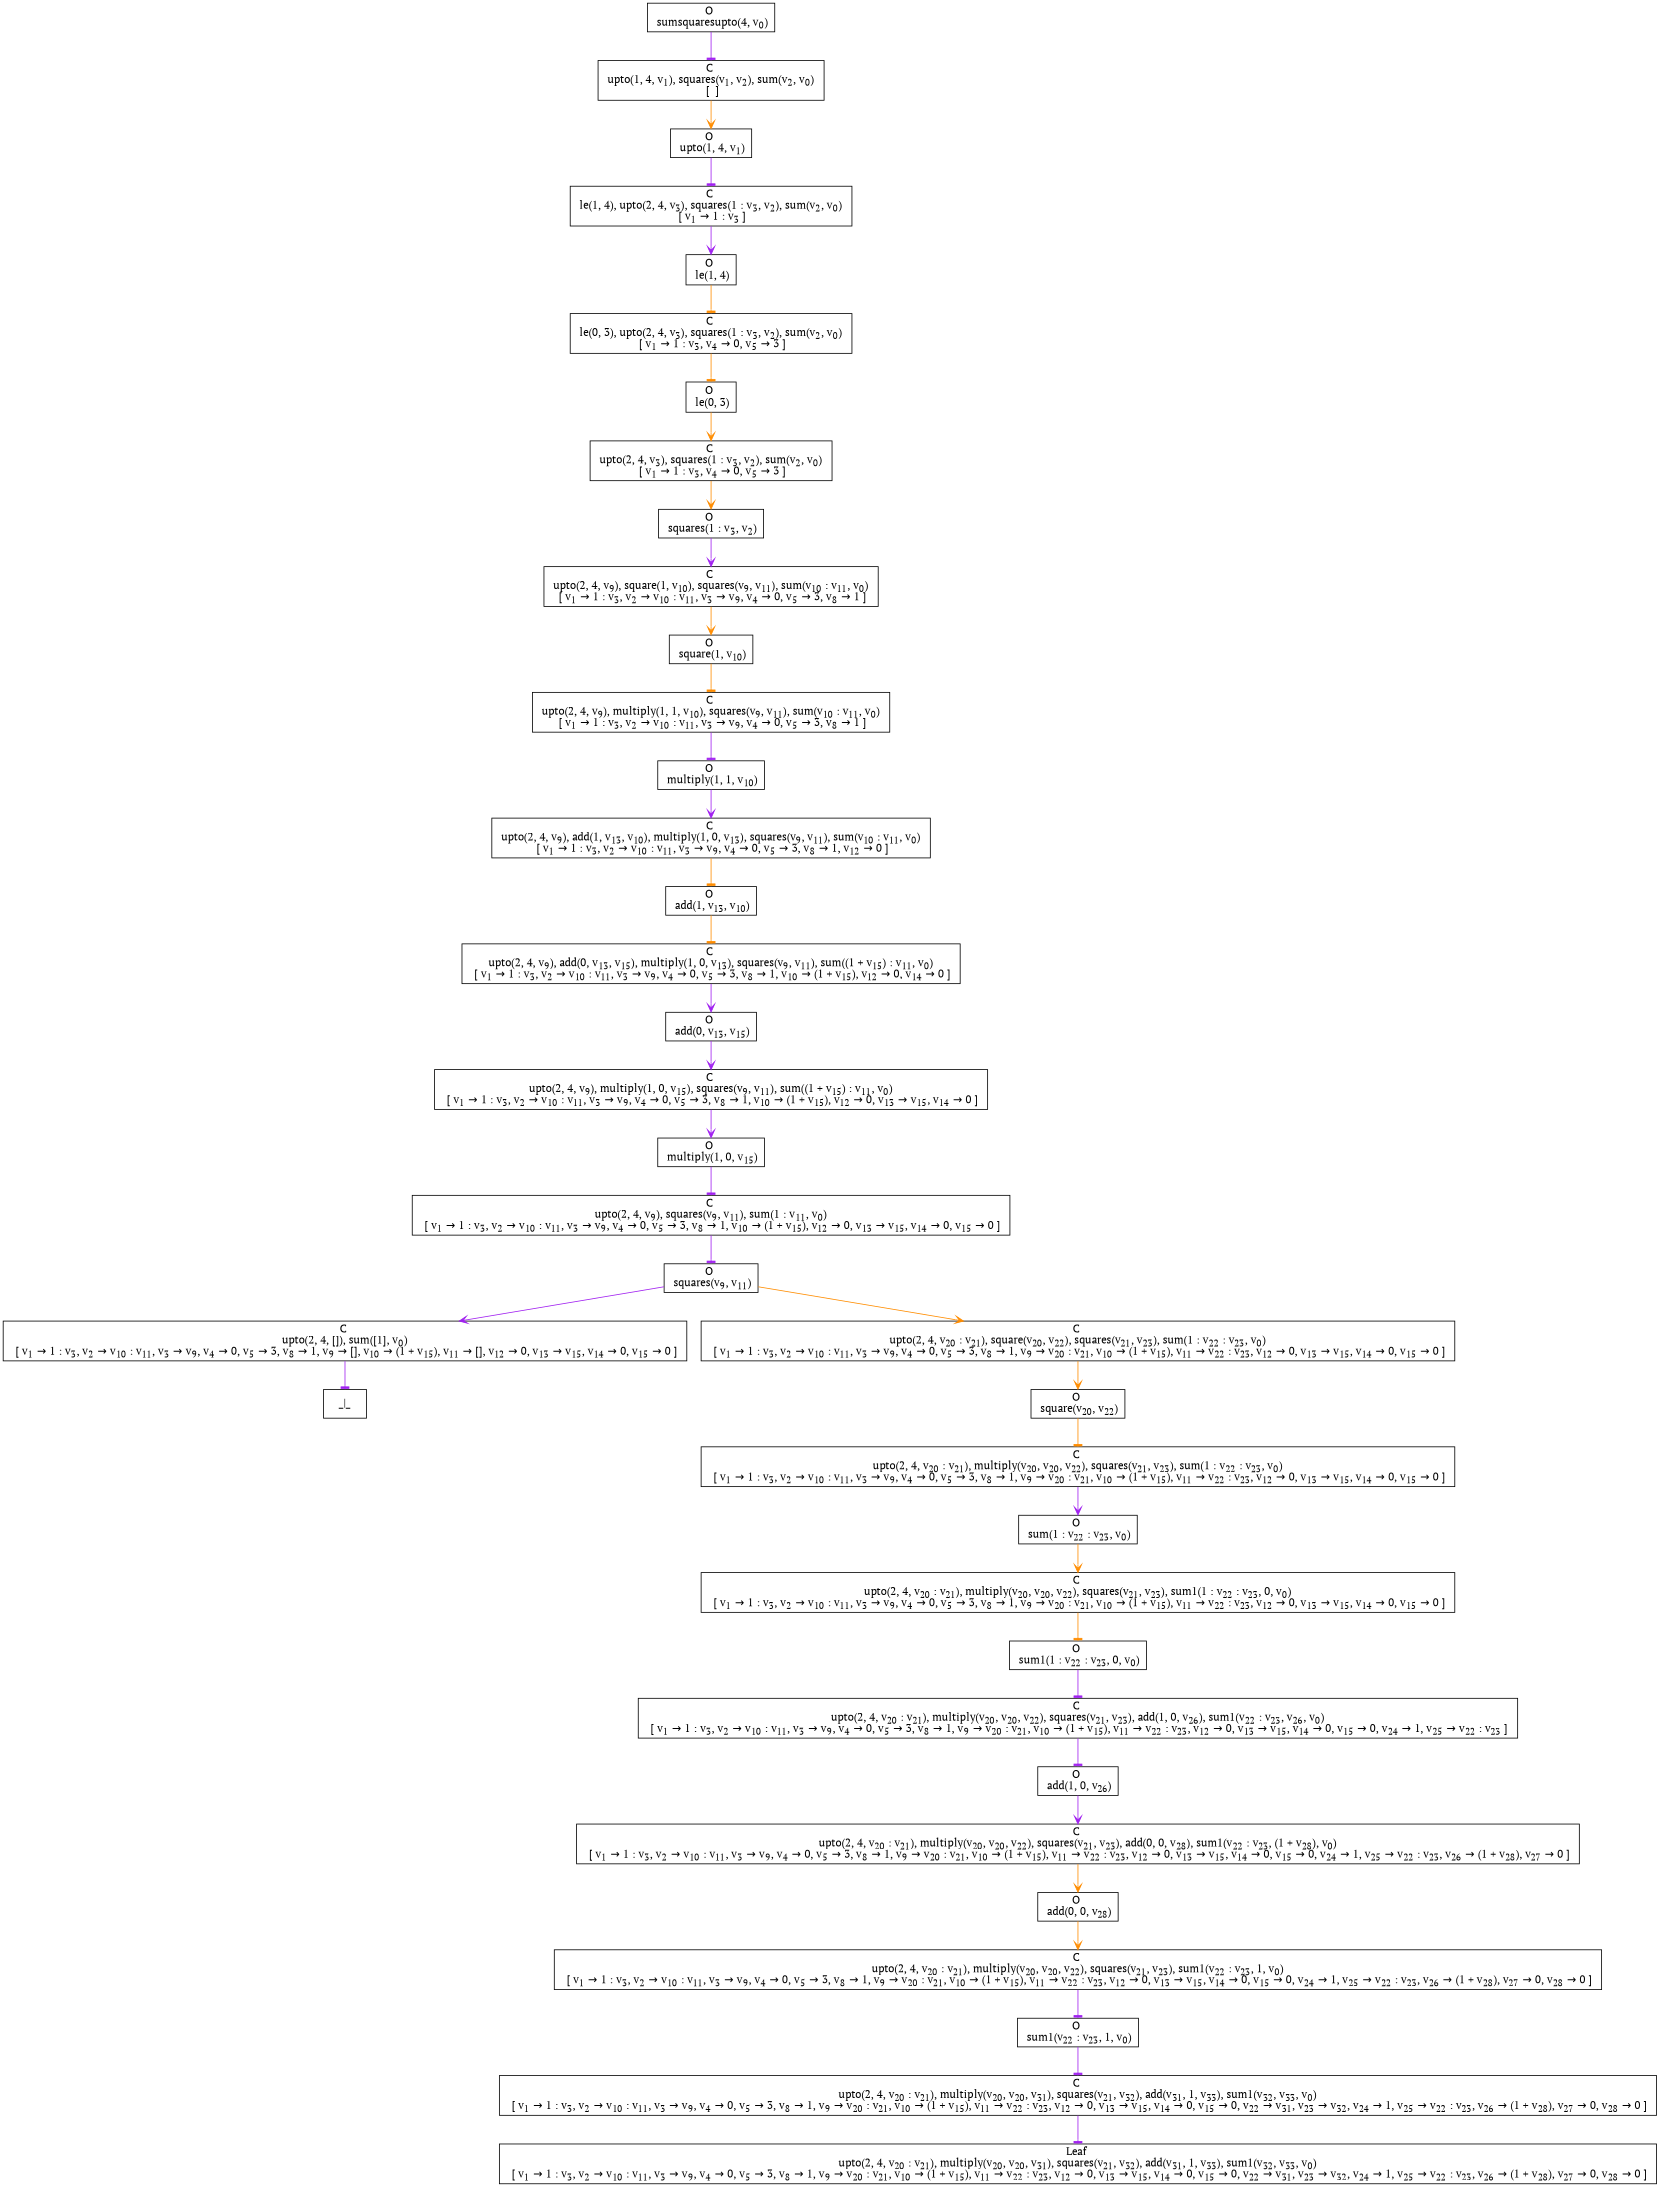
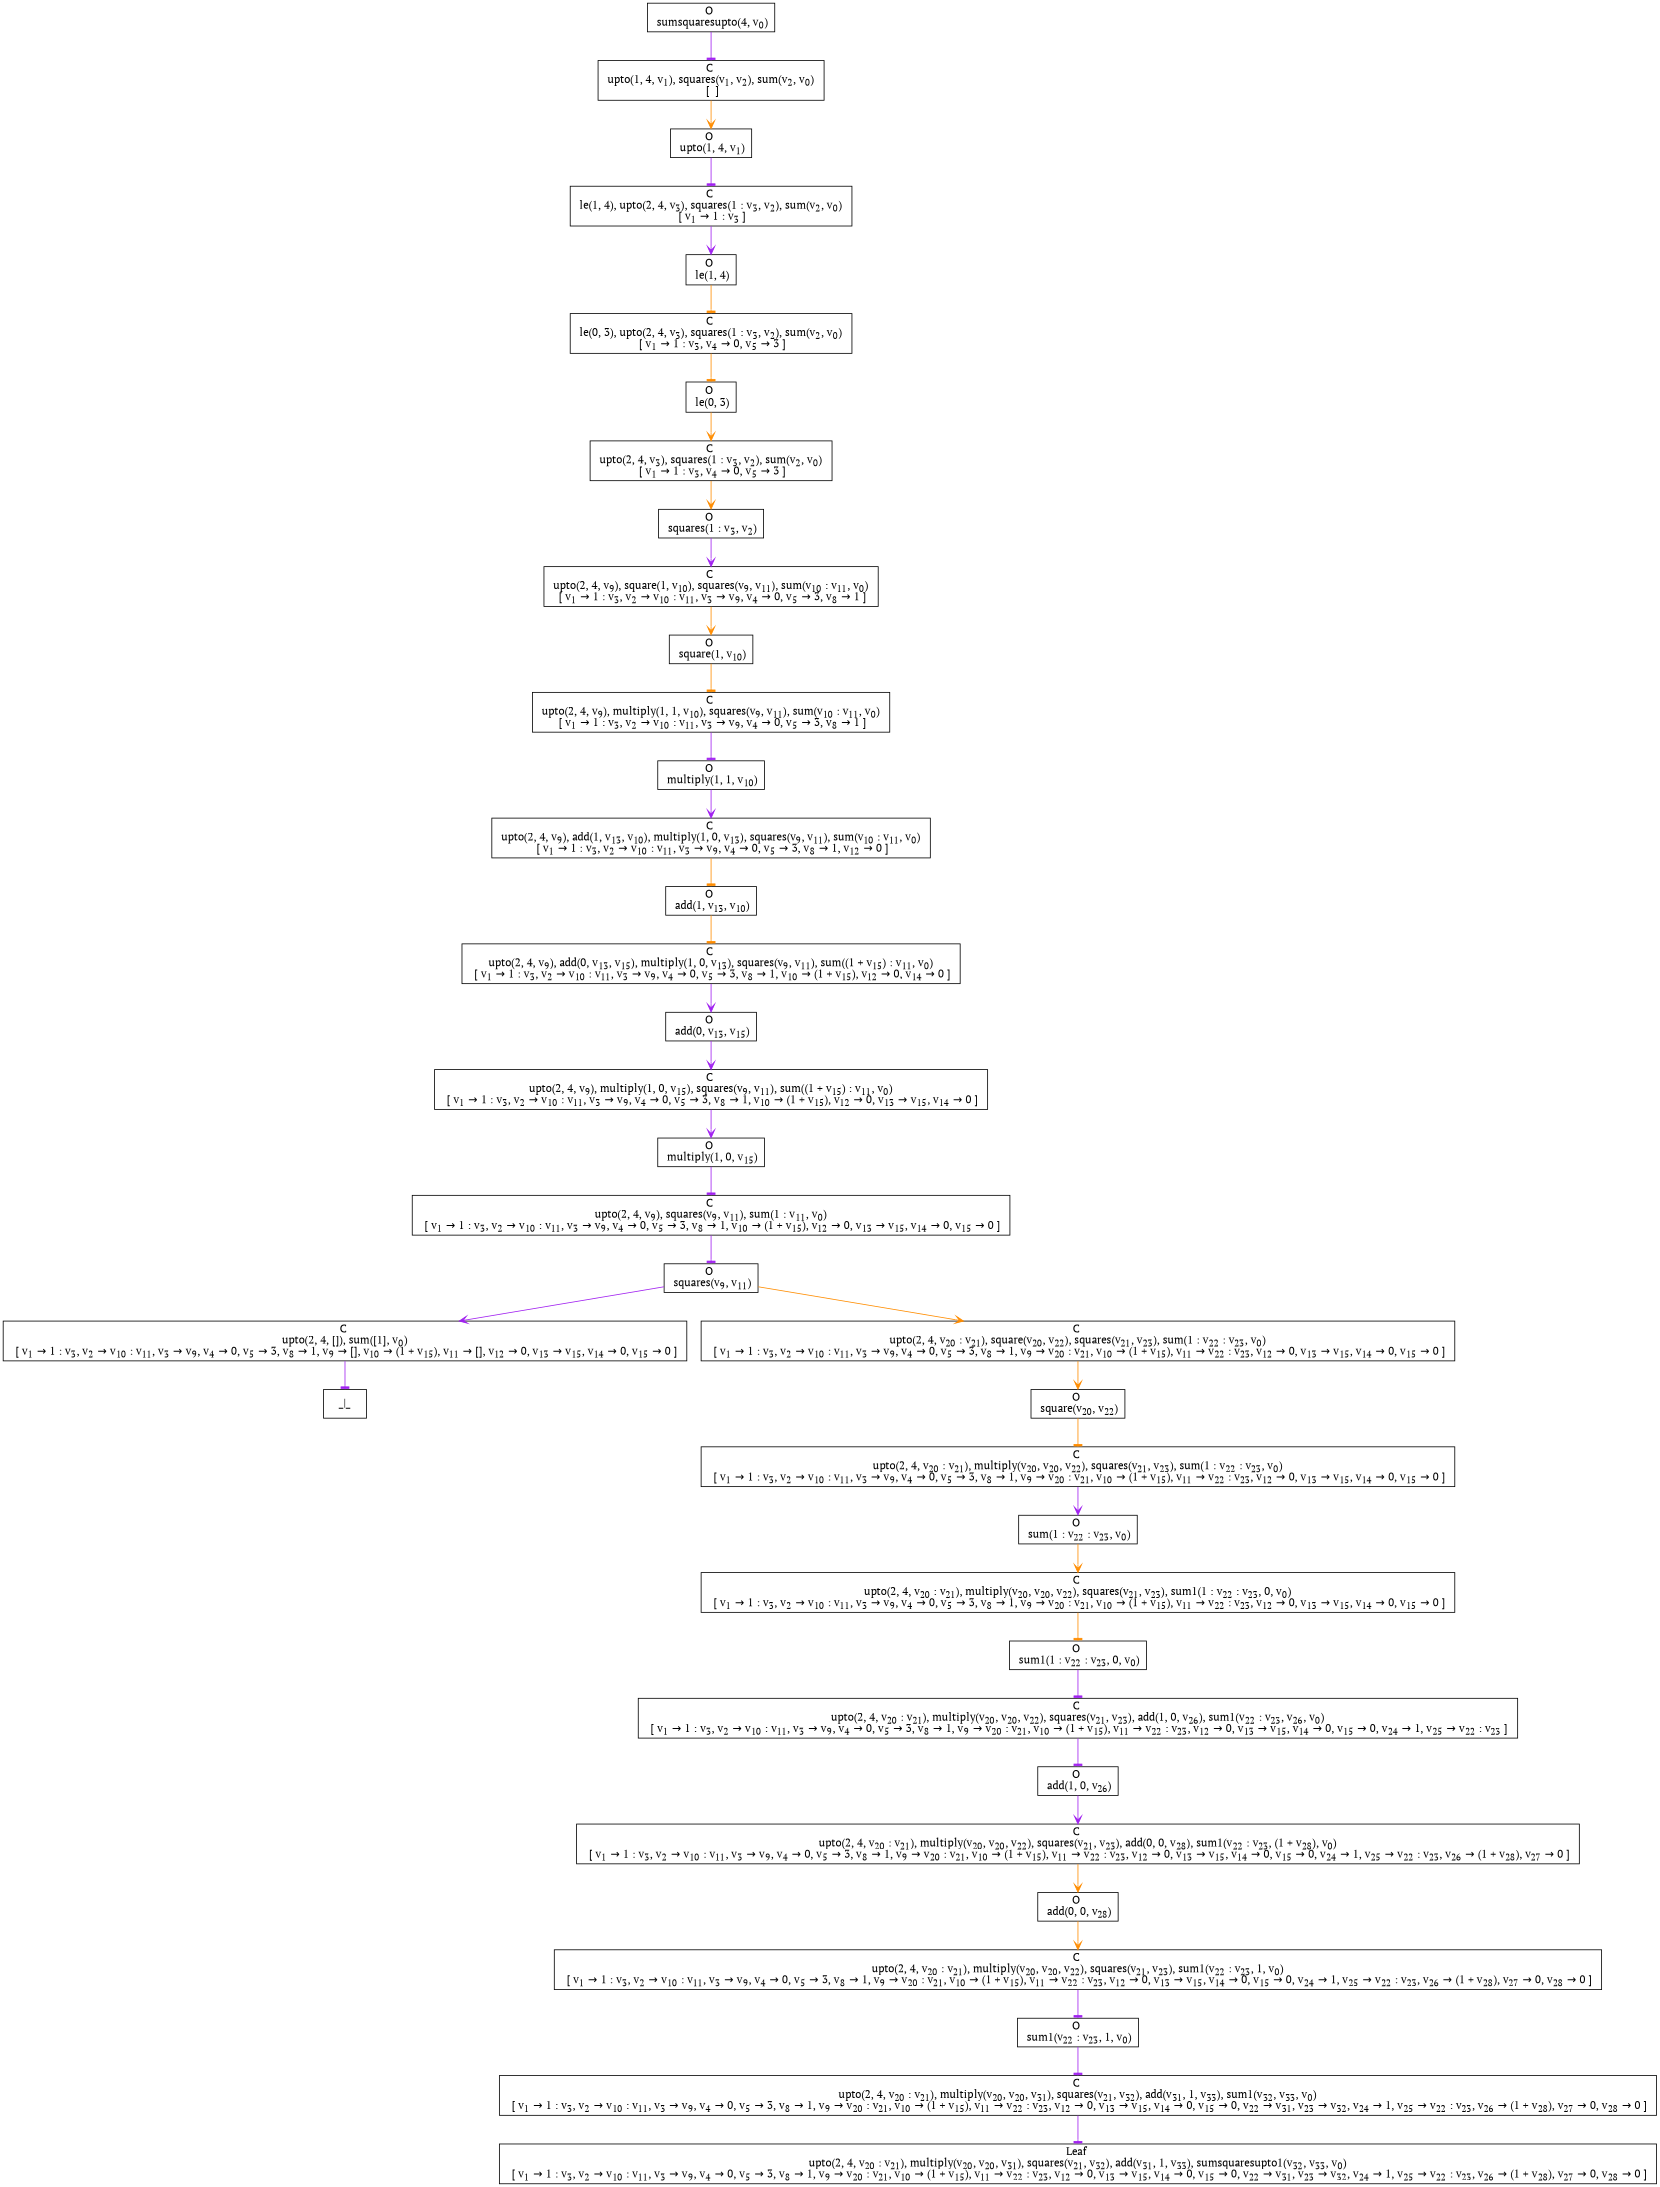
node "Leaf": text "), sum1(v" -> "), sumsquaresupto1(v"
